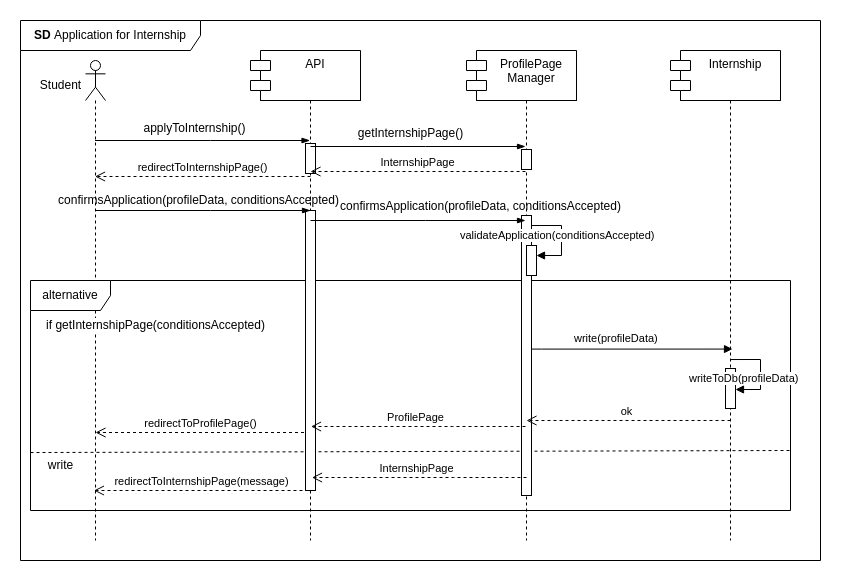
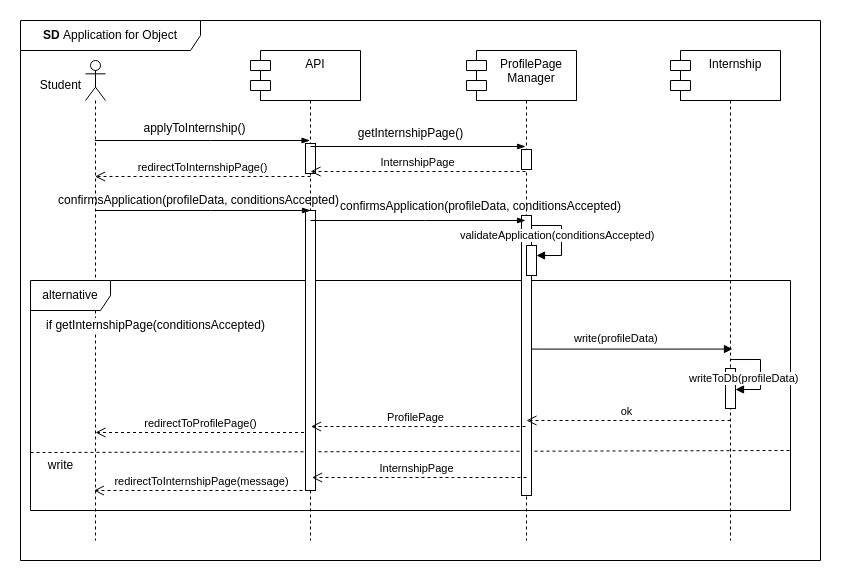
node "SD Application for Internship": label "SD Application for Internship" -> "SD Application for Object"
